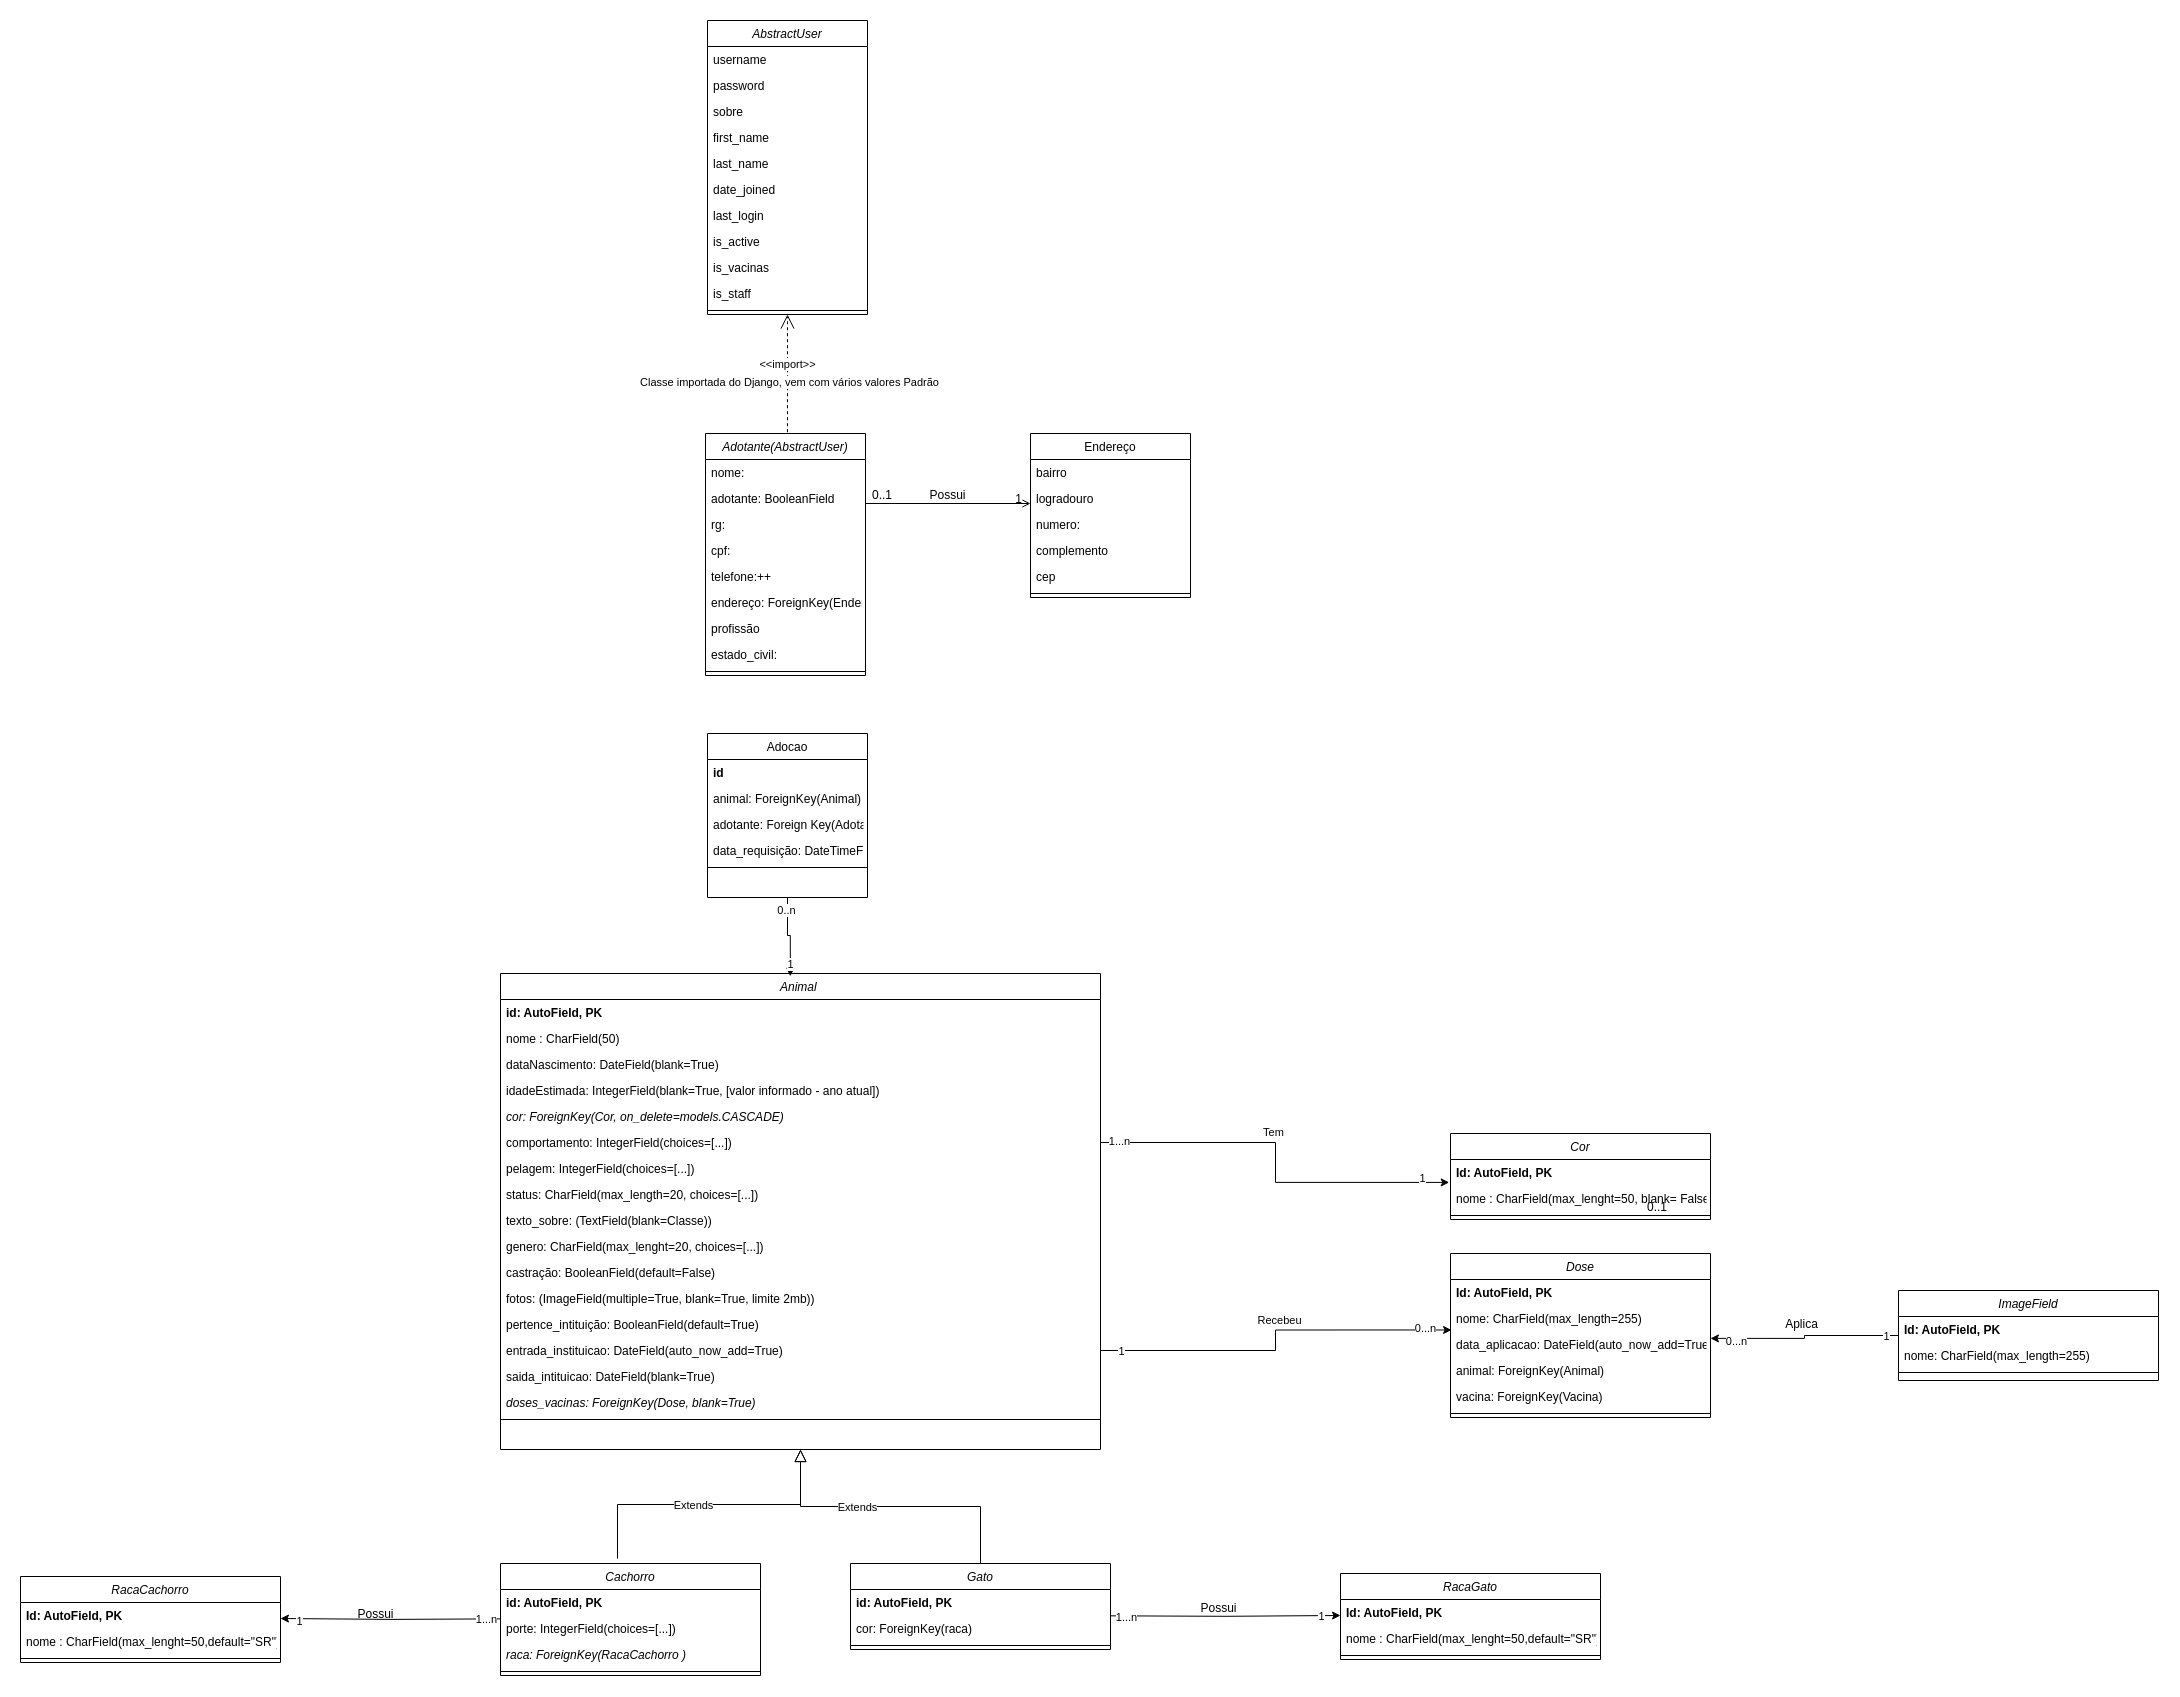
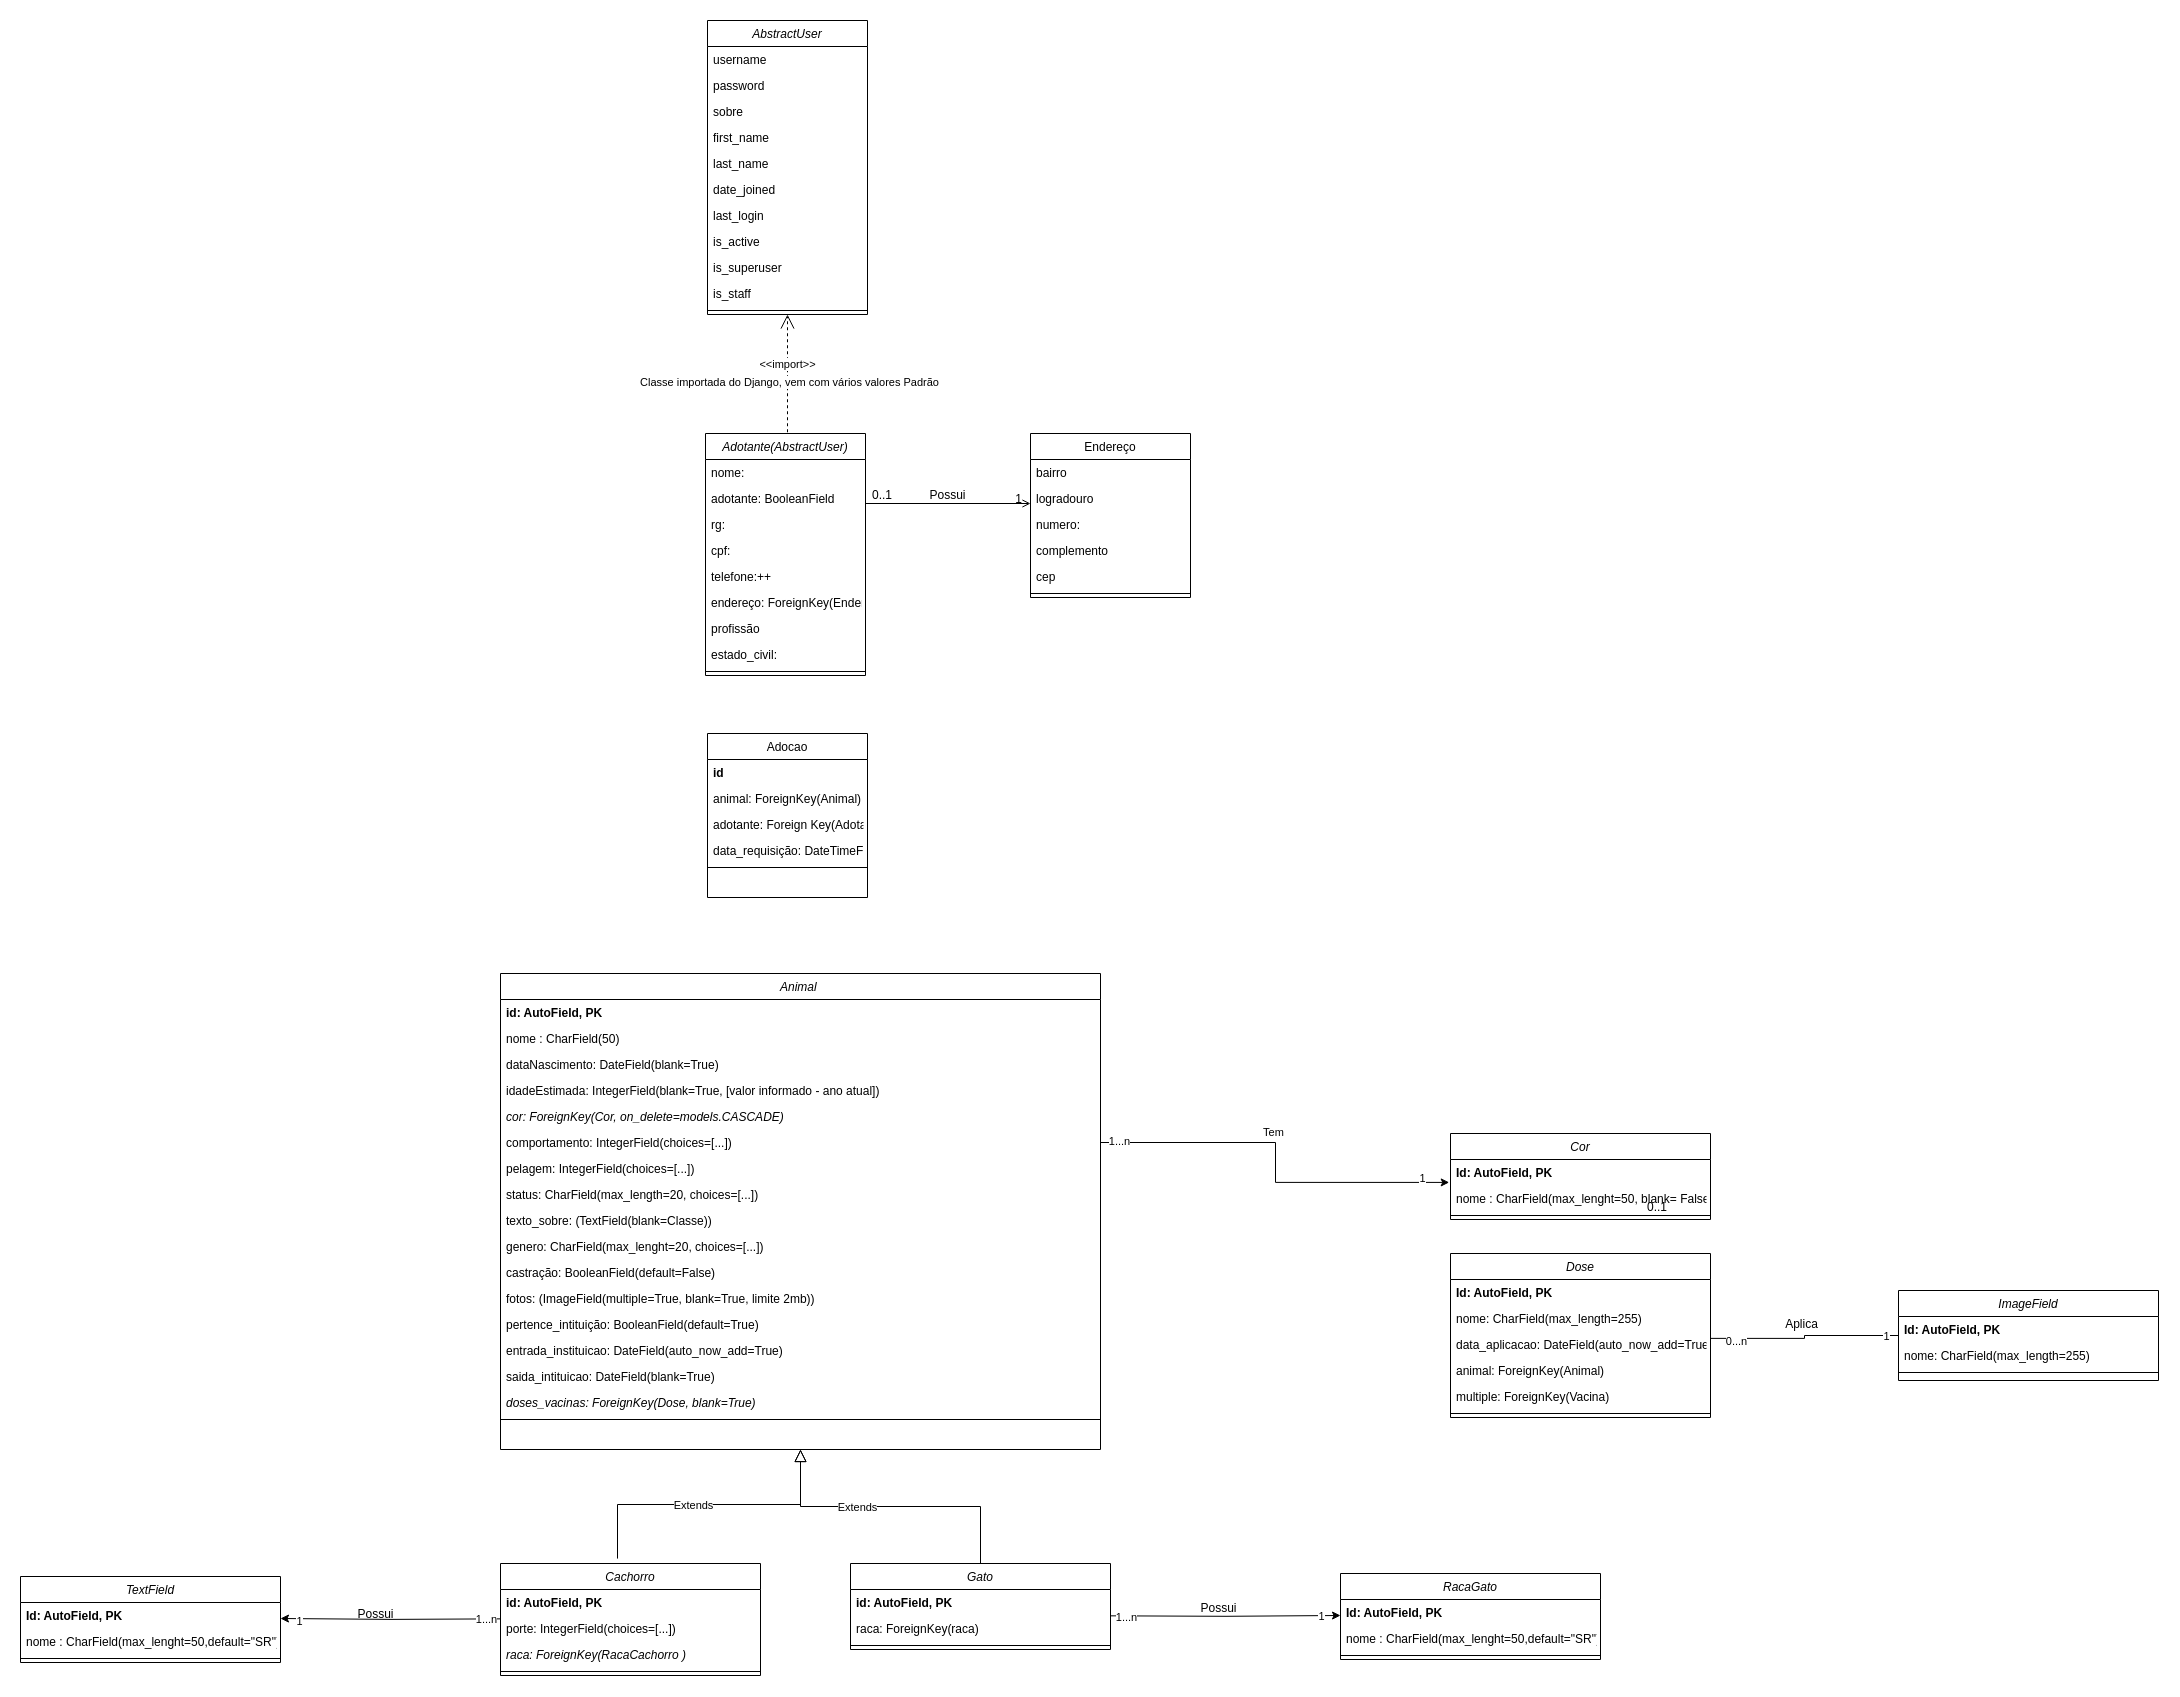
node "is_vacinas": label "is_vacinas" -> "is_superuser"
edge "Adocao" -> "Animal": removed, labels "0..n", "1"
edge "ImageField" -> "data_aplicacao: DateField(auto_now_add=True)": arrowhead classic -> none
edge "entrada_instituicao: DateField(auto_now_add=True)" -> "data_aplicacao: DateField(auto_now_add=True)": removed, labels "1", "Recebeu", "0...n"
node "vacina: ForeignKey(Vacina)": label "vacina: ForeignKey(Vacina)" -> "multiple: ForeignKey(Vacina)"
node "RacaCachorro": label "RacaCachorro" -> "TextField"
node "cor: ForeignKey(raca)": label "cor: ForeignKey(raca)" -> "raca: ForeignKey(raca)"
